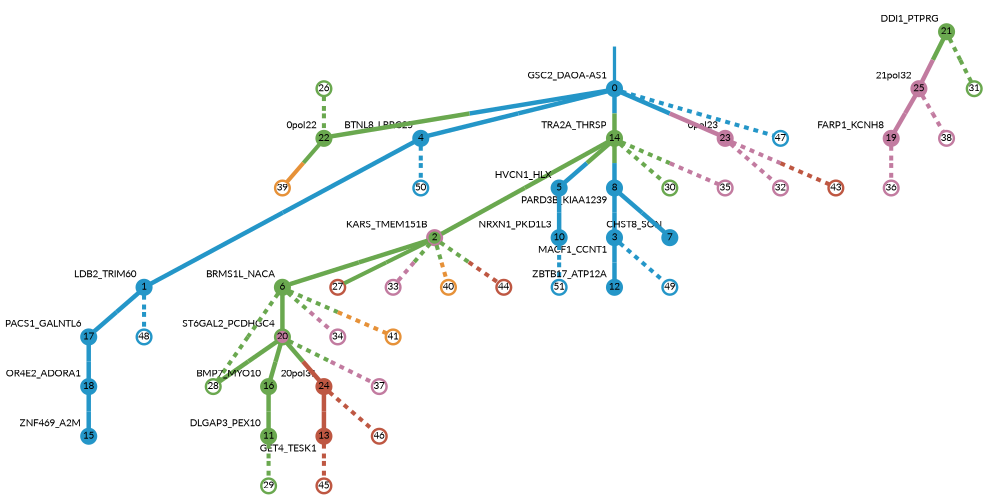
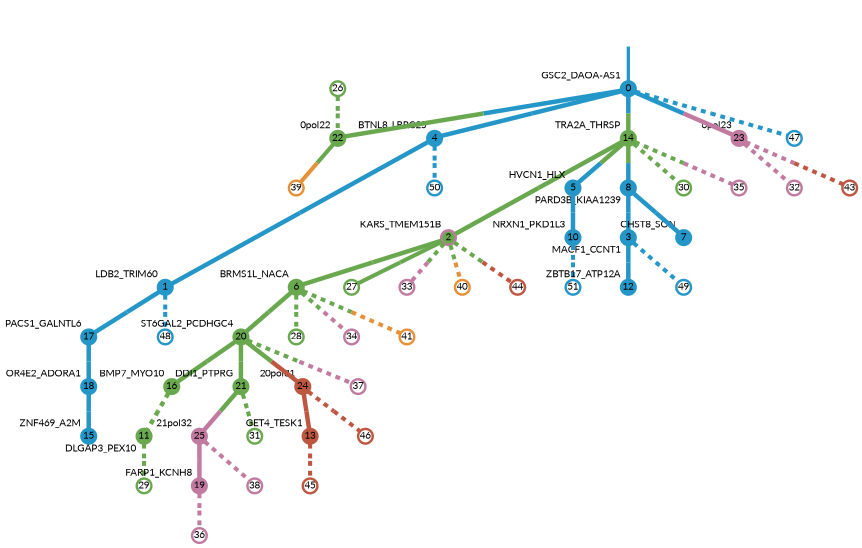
node "27": color #be5742ff -> #6aa84fff
node "20 ST6GAL2_PCDHGC4": fillcolor #c27ba0ff -> #6aa84fff
edge "20 ST6GAL2_PCDHGC4" -> "28": now "20 ST6GAL2_PCDHGC4" -> "21 DDI1_PTPRG"
edge "16 BMP7_MYO10" -> "11 DLGAP3_PEX10": style solid -> dashed
